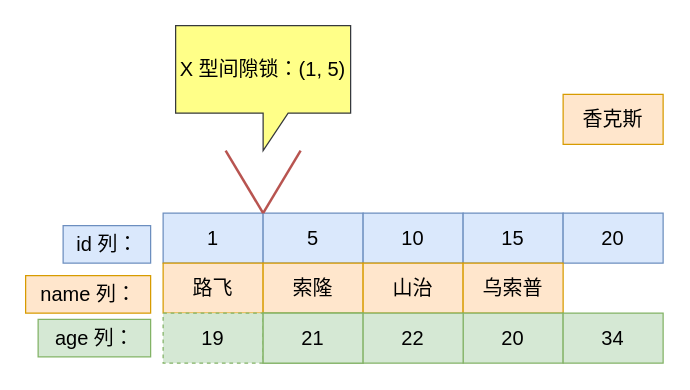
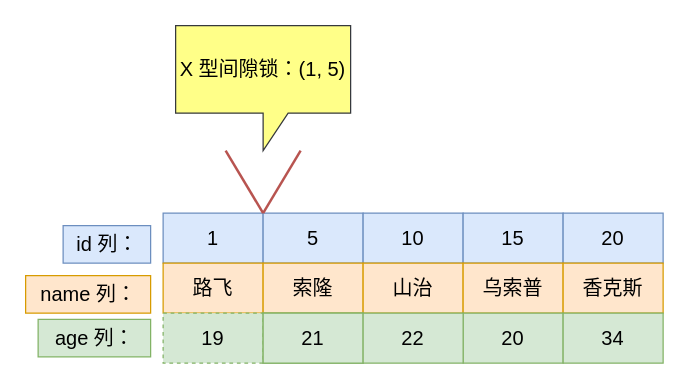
node "香克斯": moved (613, 119) -> (613, 288)
